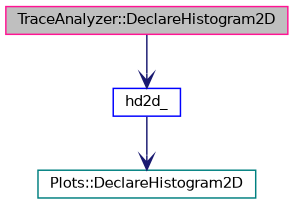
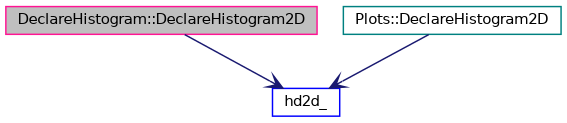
node "TraceAnalyzer::DeclareHistogram2D": label "TraceAnalyzer::DeclareHistogram2D" -> "DeclareHistogram::DeclareHistogram2D"
edge "hd2d_" -> "Plots::DeclareHistogram2D": reversed
